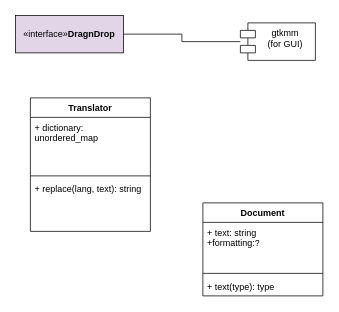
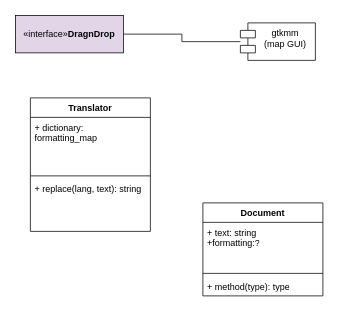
node "gtkmm (for GUI)": label "gtkmm (for GUI)" -> "gtkmm (map GUI)"
node "+ dictionary: unordered_map": label "+ dictionary: unordered_map" -> "+ dictionary: formatting_map"
node "+ text(type): type": label "+ text(type): type" -> "+ method(type): type"
